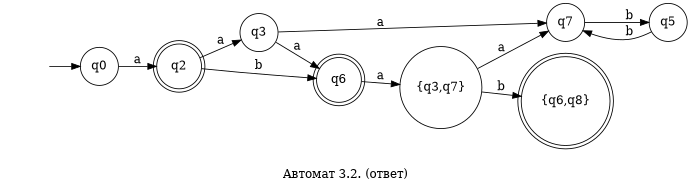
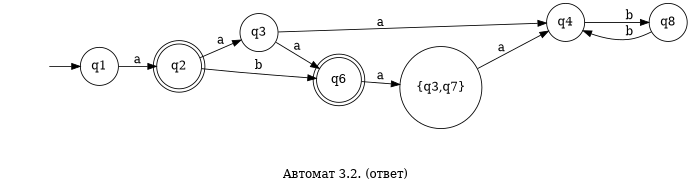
node "q7": label "q7" -> "q4"
node "q5": label "q5" -> "q8"
node "q0": label "q0" -> "q1"
node "{q6,q8}": removed
